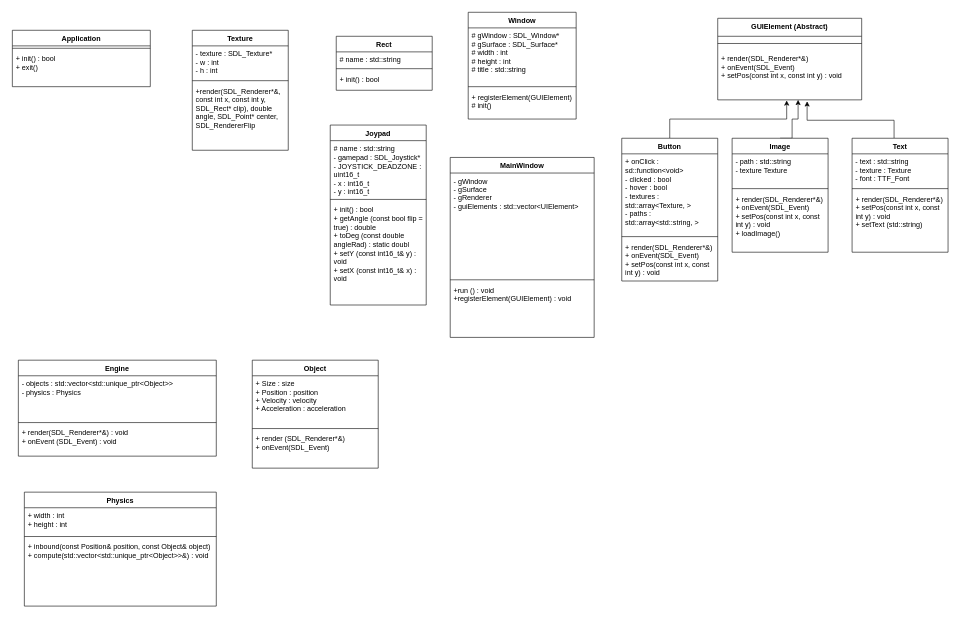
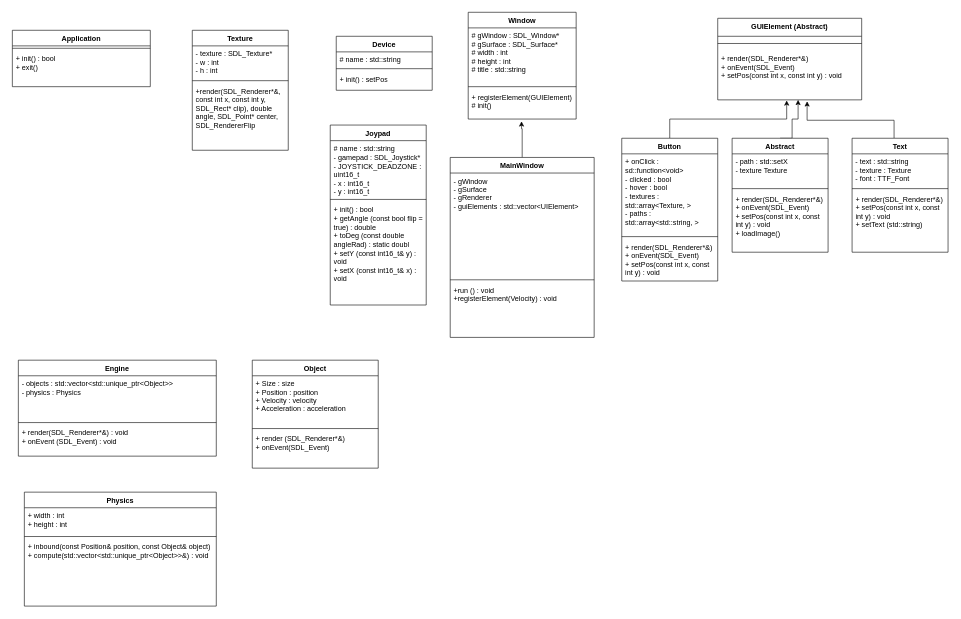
node "Rect": label "Rect" -> "Device"
node "+ init() : bool": label "+ init() : bool" -> "+ init() : setPos"
edge "MainWindow" -> "+ registerElement(GUIElement) # init()": added
node "Image": label "Image" -> "Abstract"
node "- path : std::string - texture Texture": label "- path : std::string - texture Texture" -> "- path : std::setX - texture Texture"
node "+run () : void +registerElement(GUIElement) : void": label "+run () : void +registerElement(GUIElement) : void" -> "+run () : void +registerElement(Velocity) : void"
